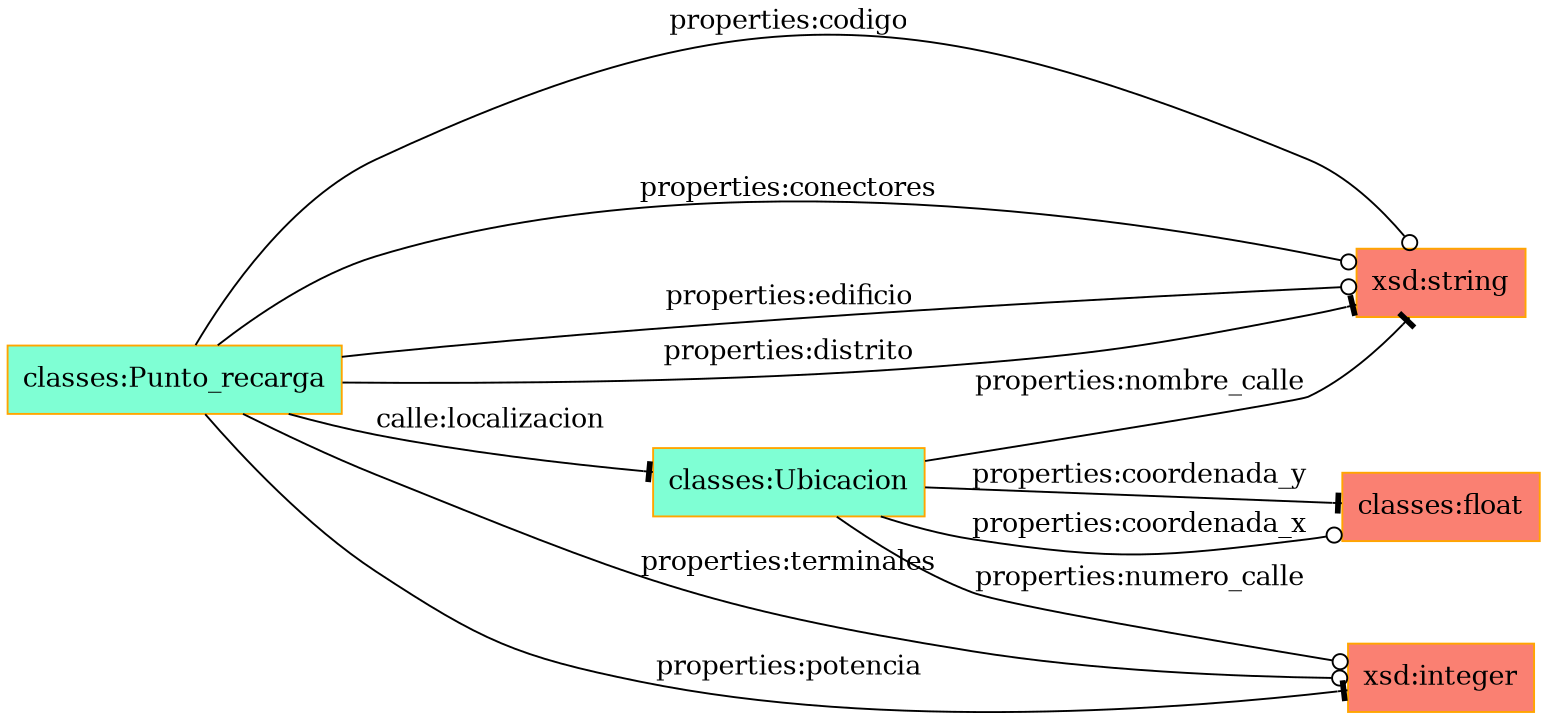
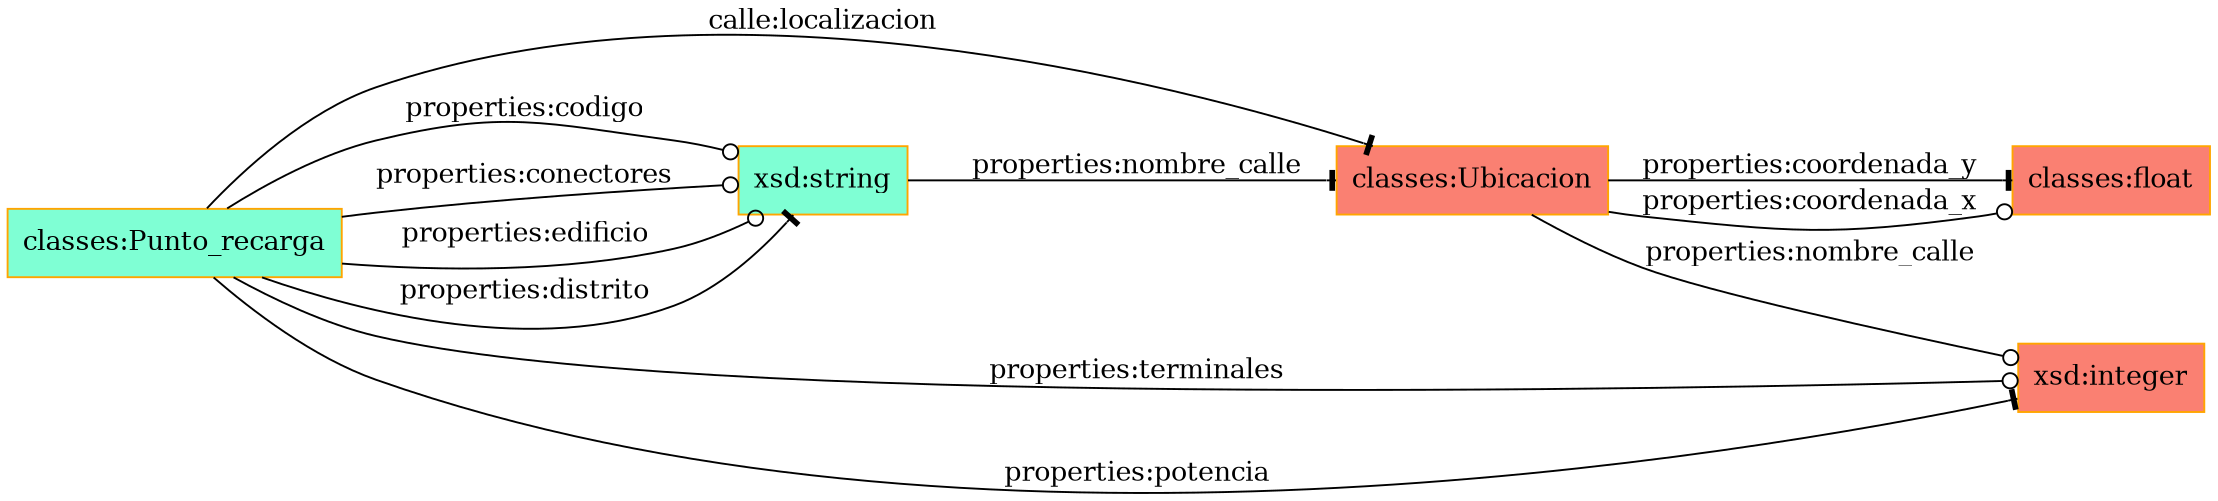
node "xsd:string": fillcolor salmon -> aquamarine
edge "classes:Ubicacion" -> "xsd:string": reversed
node "classes:Ubicacion": fillcolor aquamarine -> salmon
edge "classes:Ubicacion" -> "xsd:integer": label "properties:numero_calle" -> "properties:nombre_calle"
